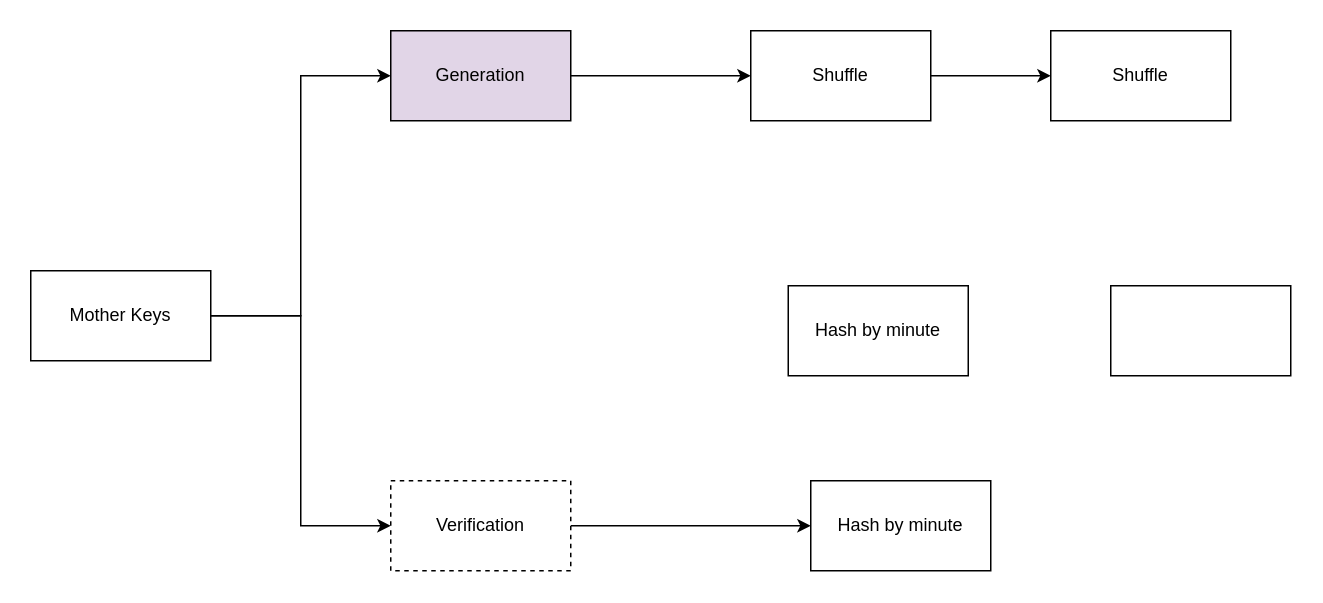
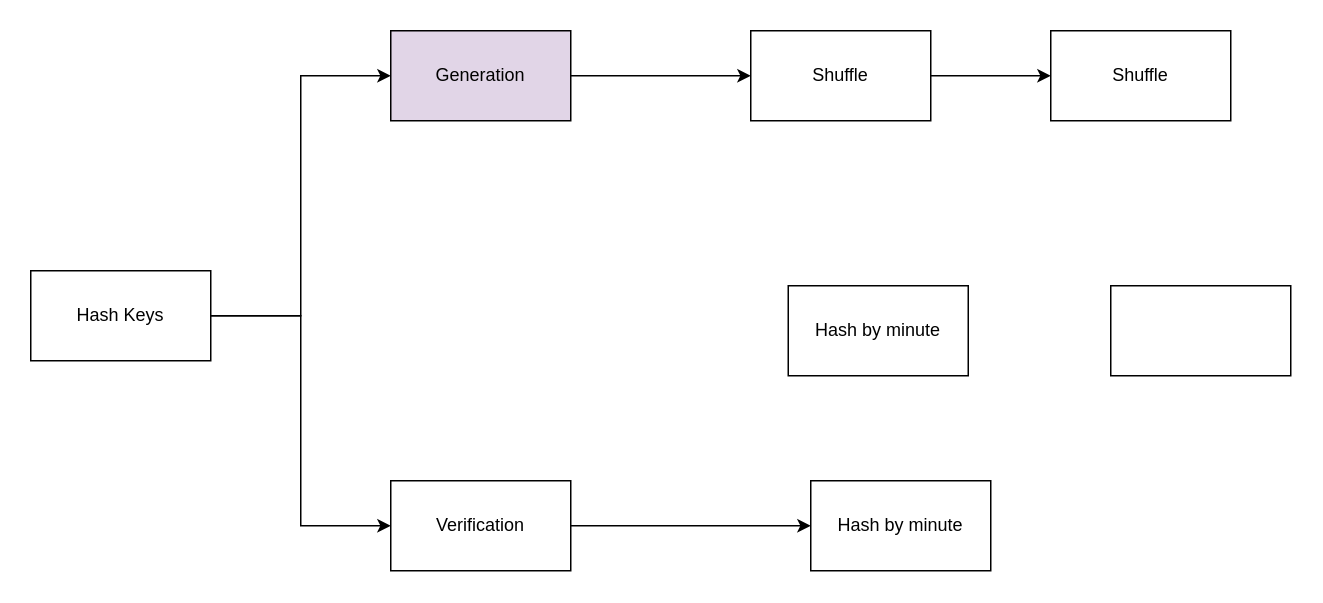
node "Mother Keys": label "Mother Keys" -> "Hash Keys"
node "Verification": style dashed -> solid
